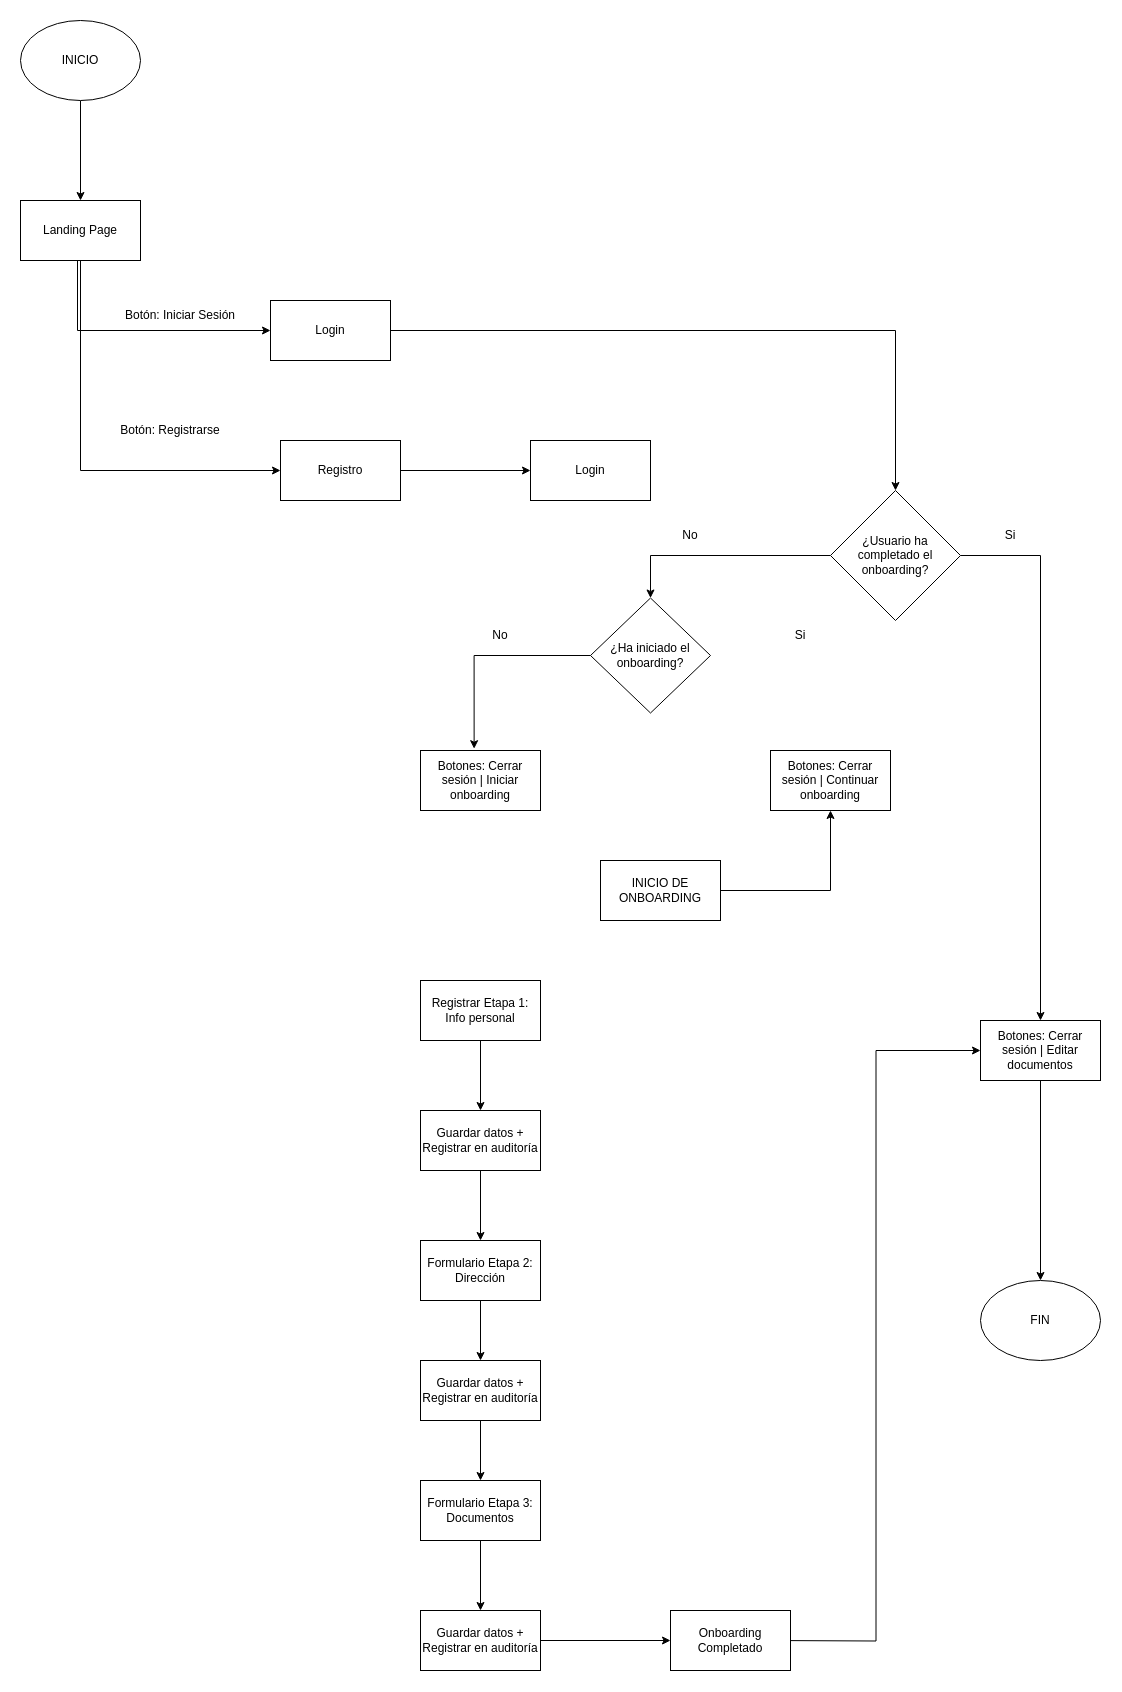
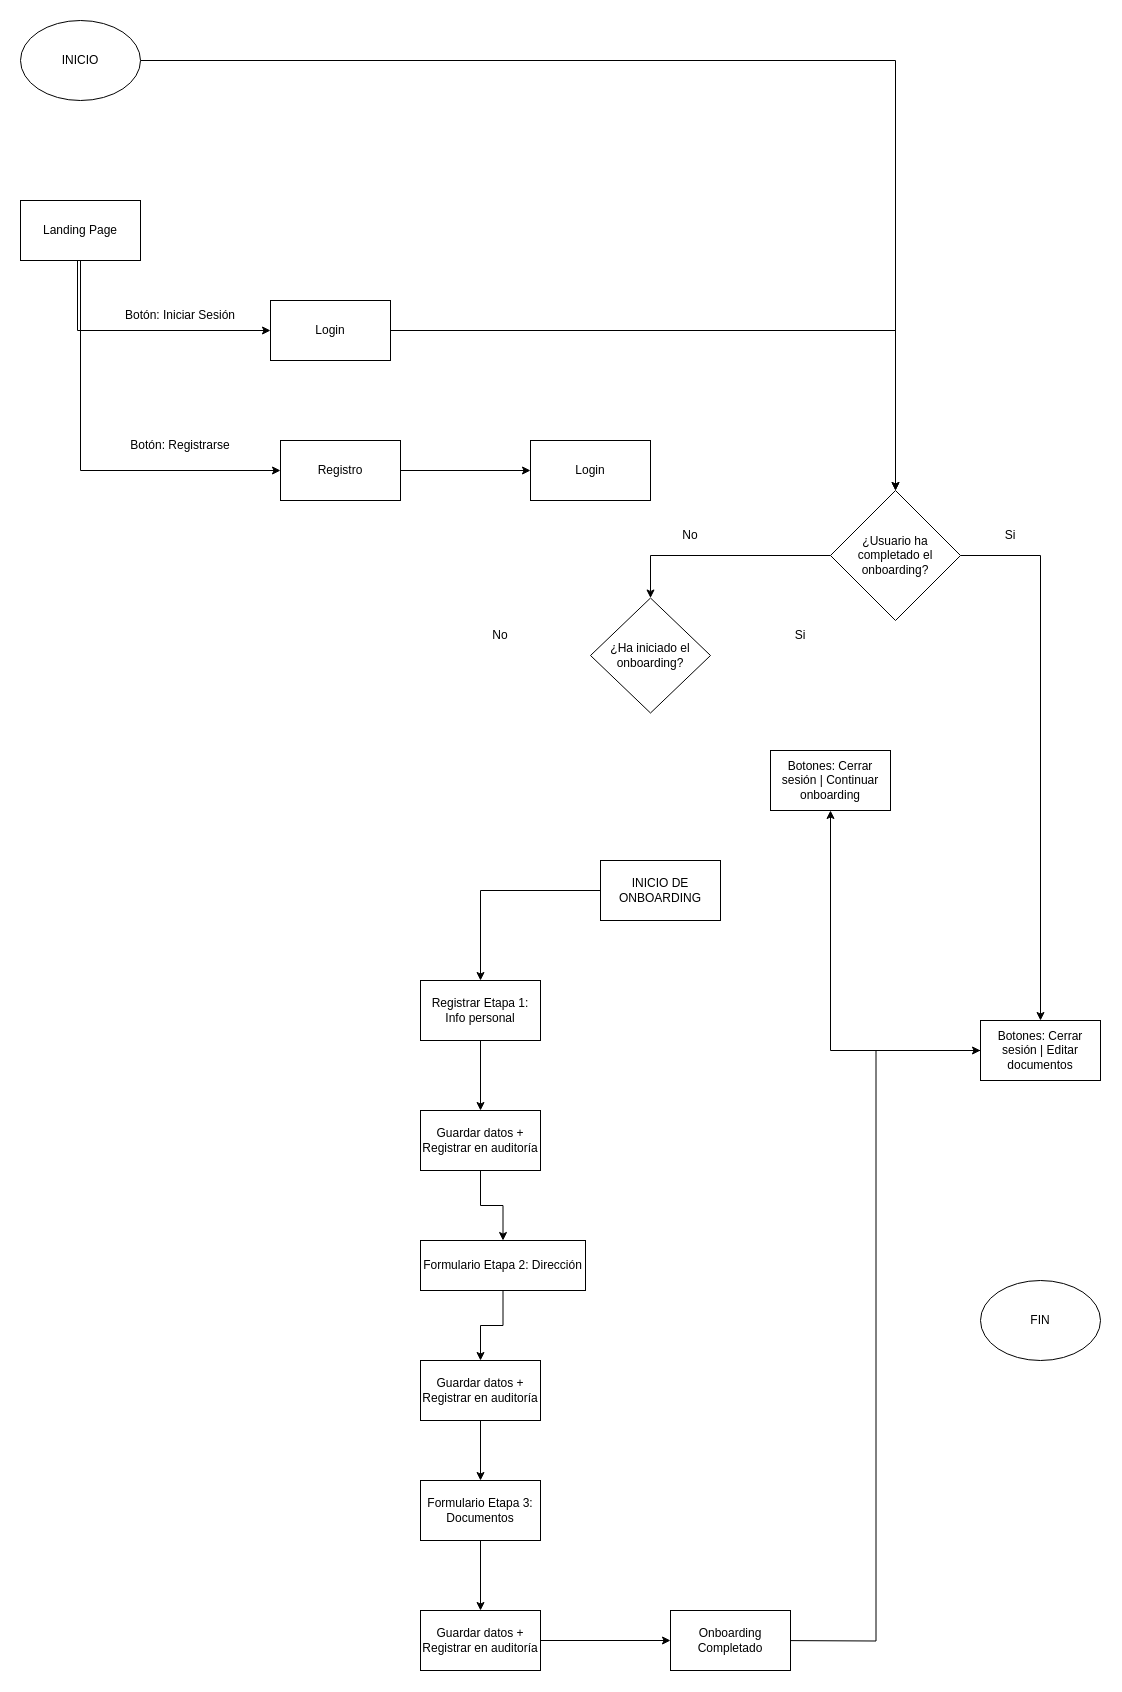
edge "INICIO" -> "Landing Page": now "INICIO" -> "¿Usuario ha completado el onboarding?"
node "Botón: Registrarse": moved (171, 431) -> (181, 446)
edge "¿Ha iniciado el onboarding?" -> "Botones: Cerrar sesión | Iniciar onboarding": removed
node "Botones: Cerrar sesión | Iniciar onboarding": removed
edge "INICIO DE ONBOARDING" -> "Botones: Cerrar sesión | Continuar onboarding": now "INICIO DE ONBOARDING" -> "Registrar Etapa 1: Info personal"
edge "Botones: Cerrar sesión | Editar documentos" -> "FIN": now "Botones: Cerrar sesión | Editar documentos" -> "Botones: Cerrar sesión | Continuar onboarding"
node "Formulario Etapa 2: Dirección": size 120x60 -> 165x50
